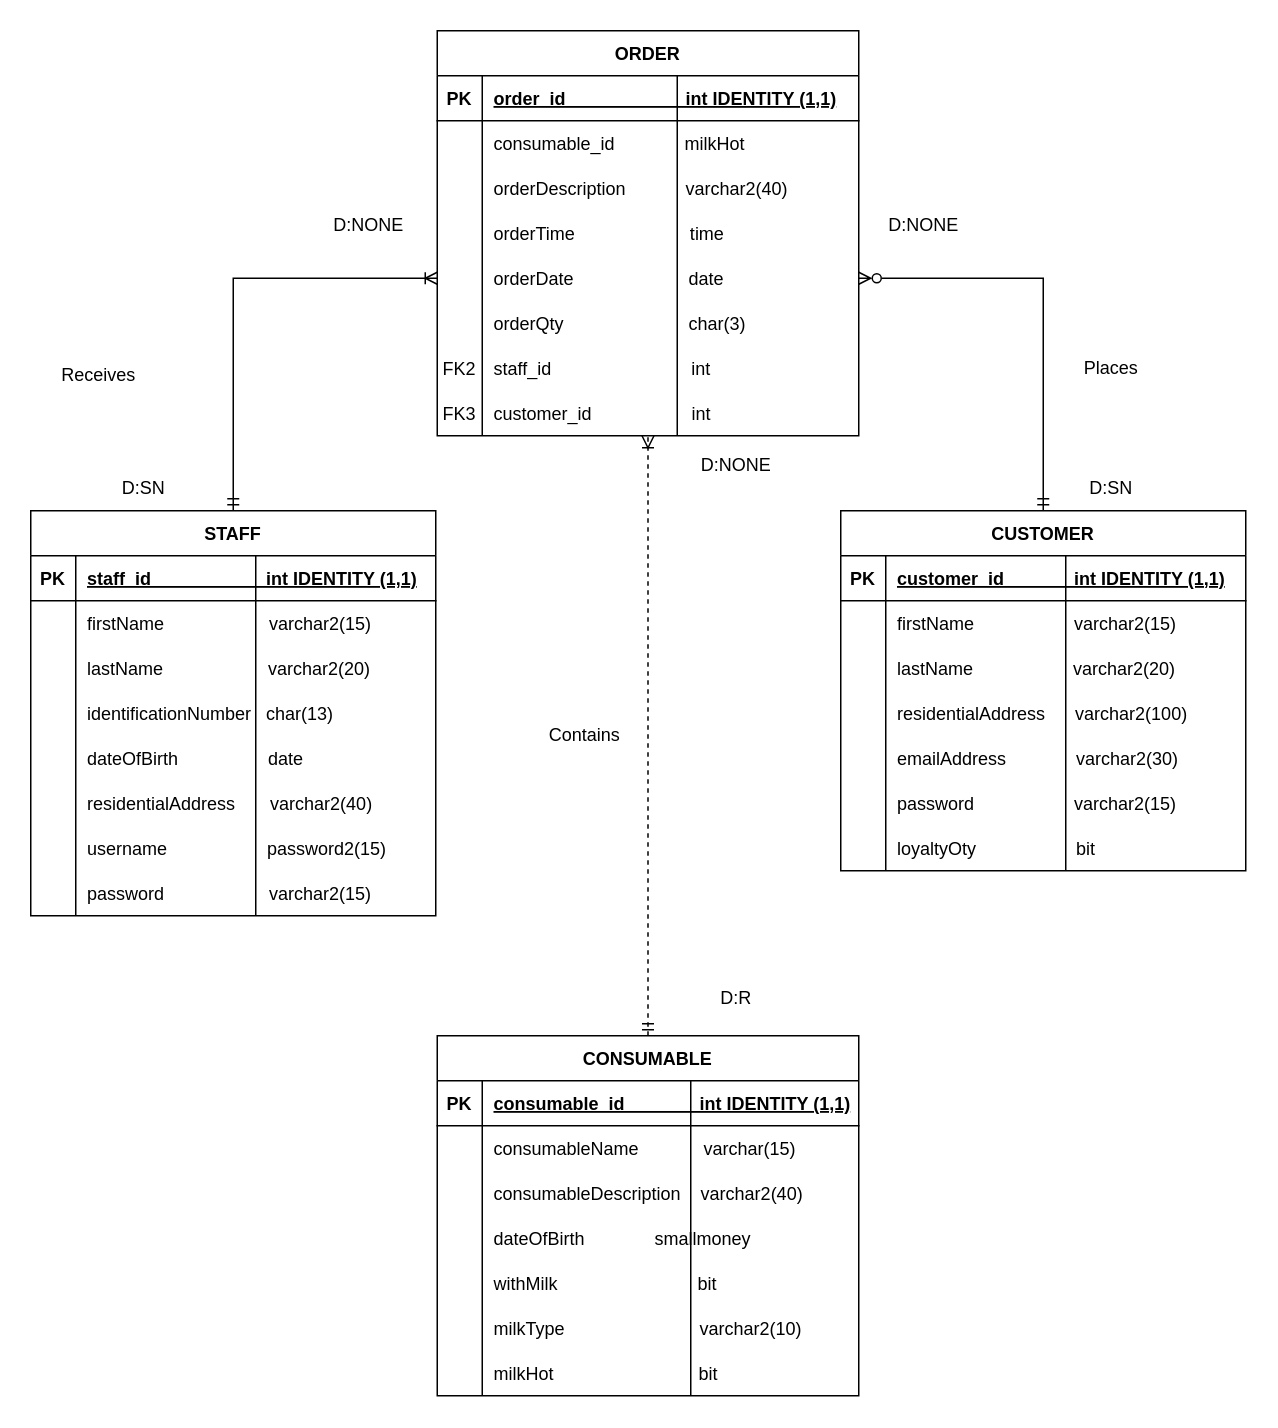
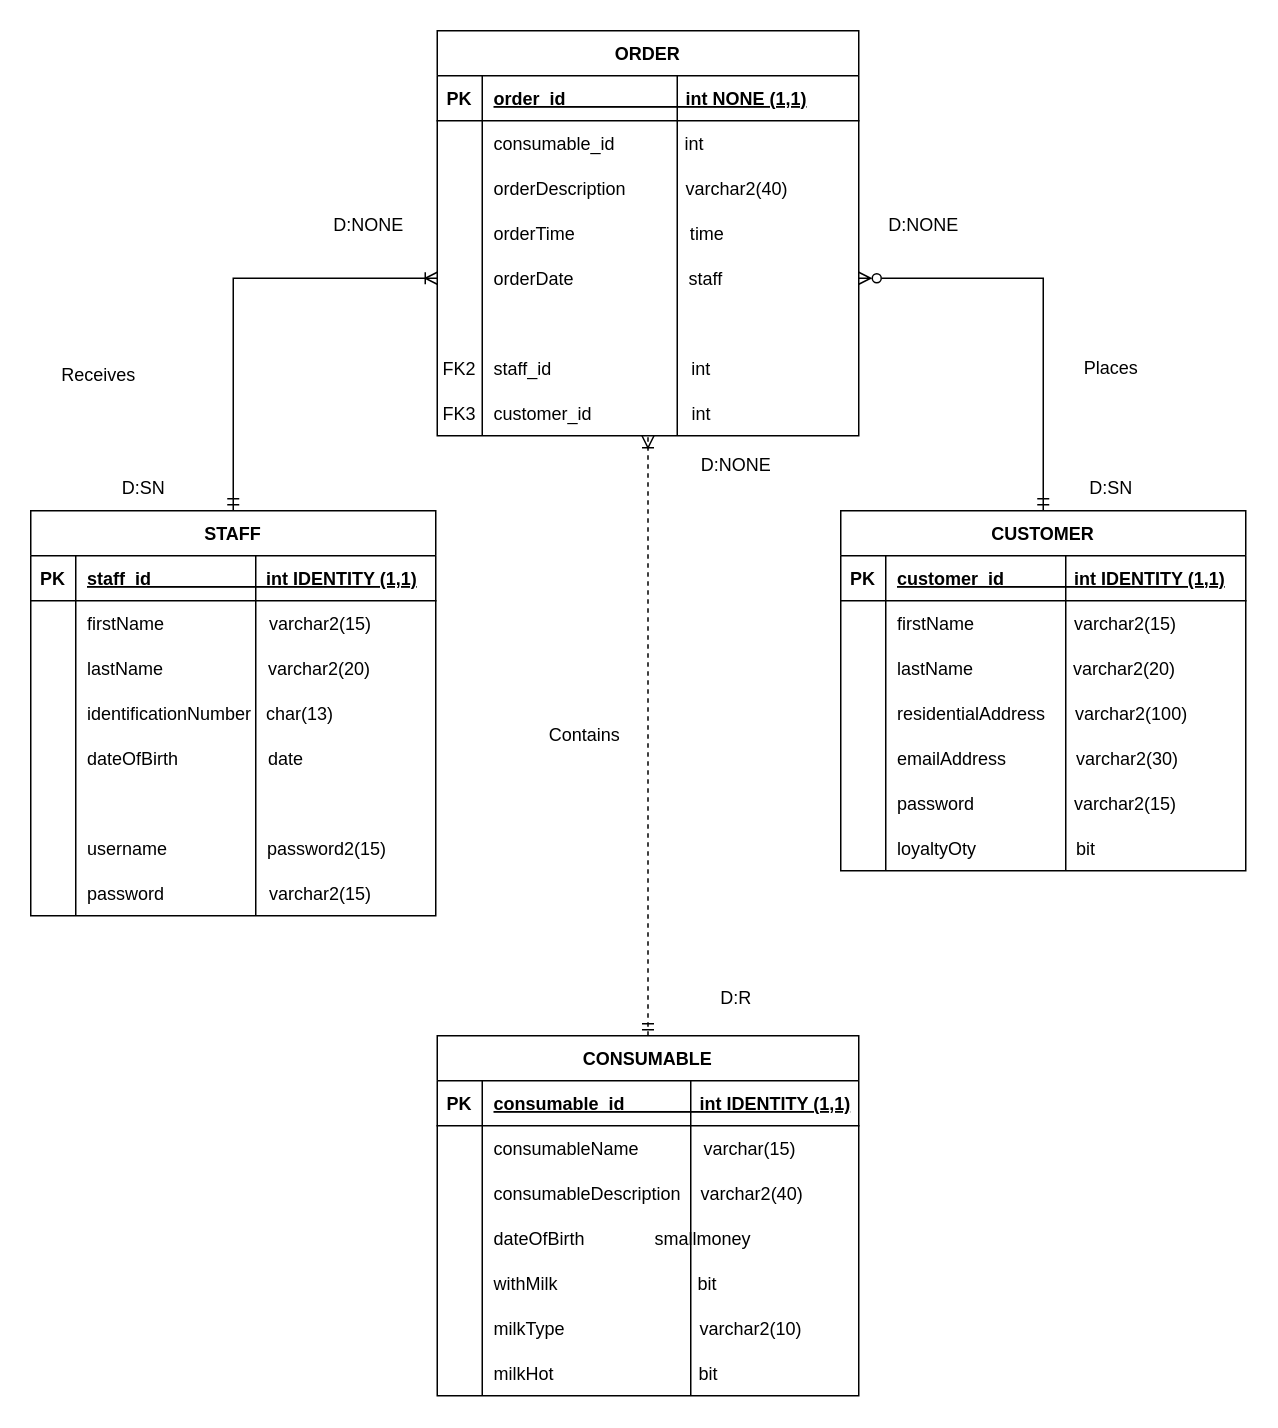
node "order_id int IDENTITY (1,1)": label "order_id int IDENTITY (1,1)" -> "order_id int NONE (1,1)"
node "consumable_id milkHot": label "consumable_id milkHot" -> "consumable_id int"
node "orderDate date": label "orderDate date" -> "orderDate staff"
node "orderQty char(3)": removed
node "residentialAddress varchar2(40)": removed
